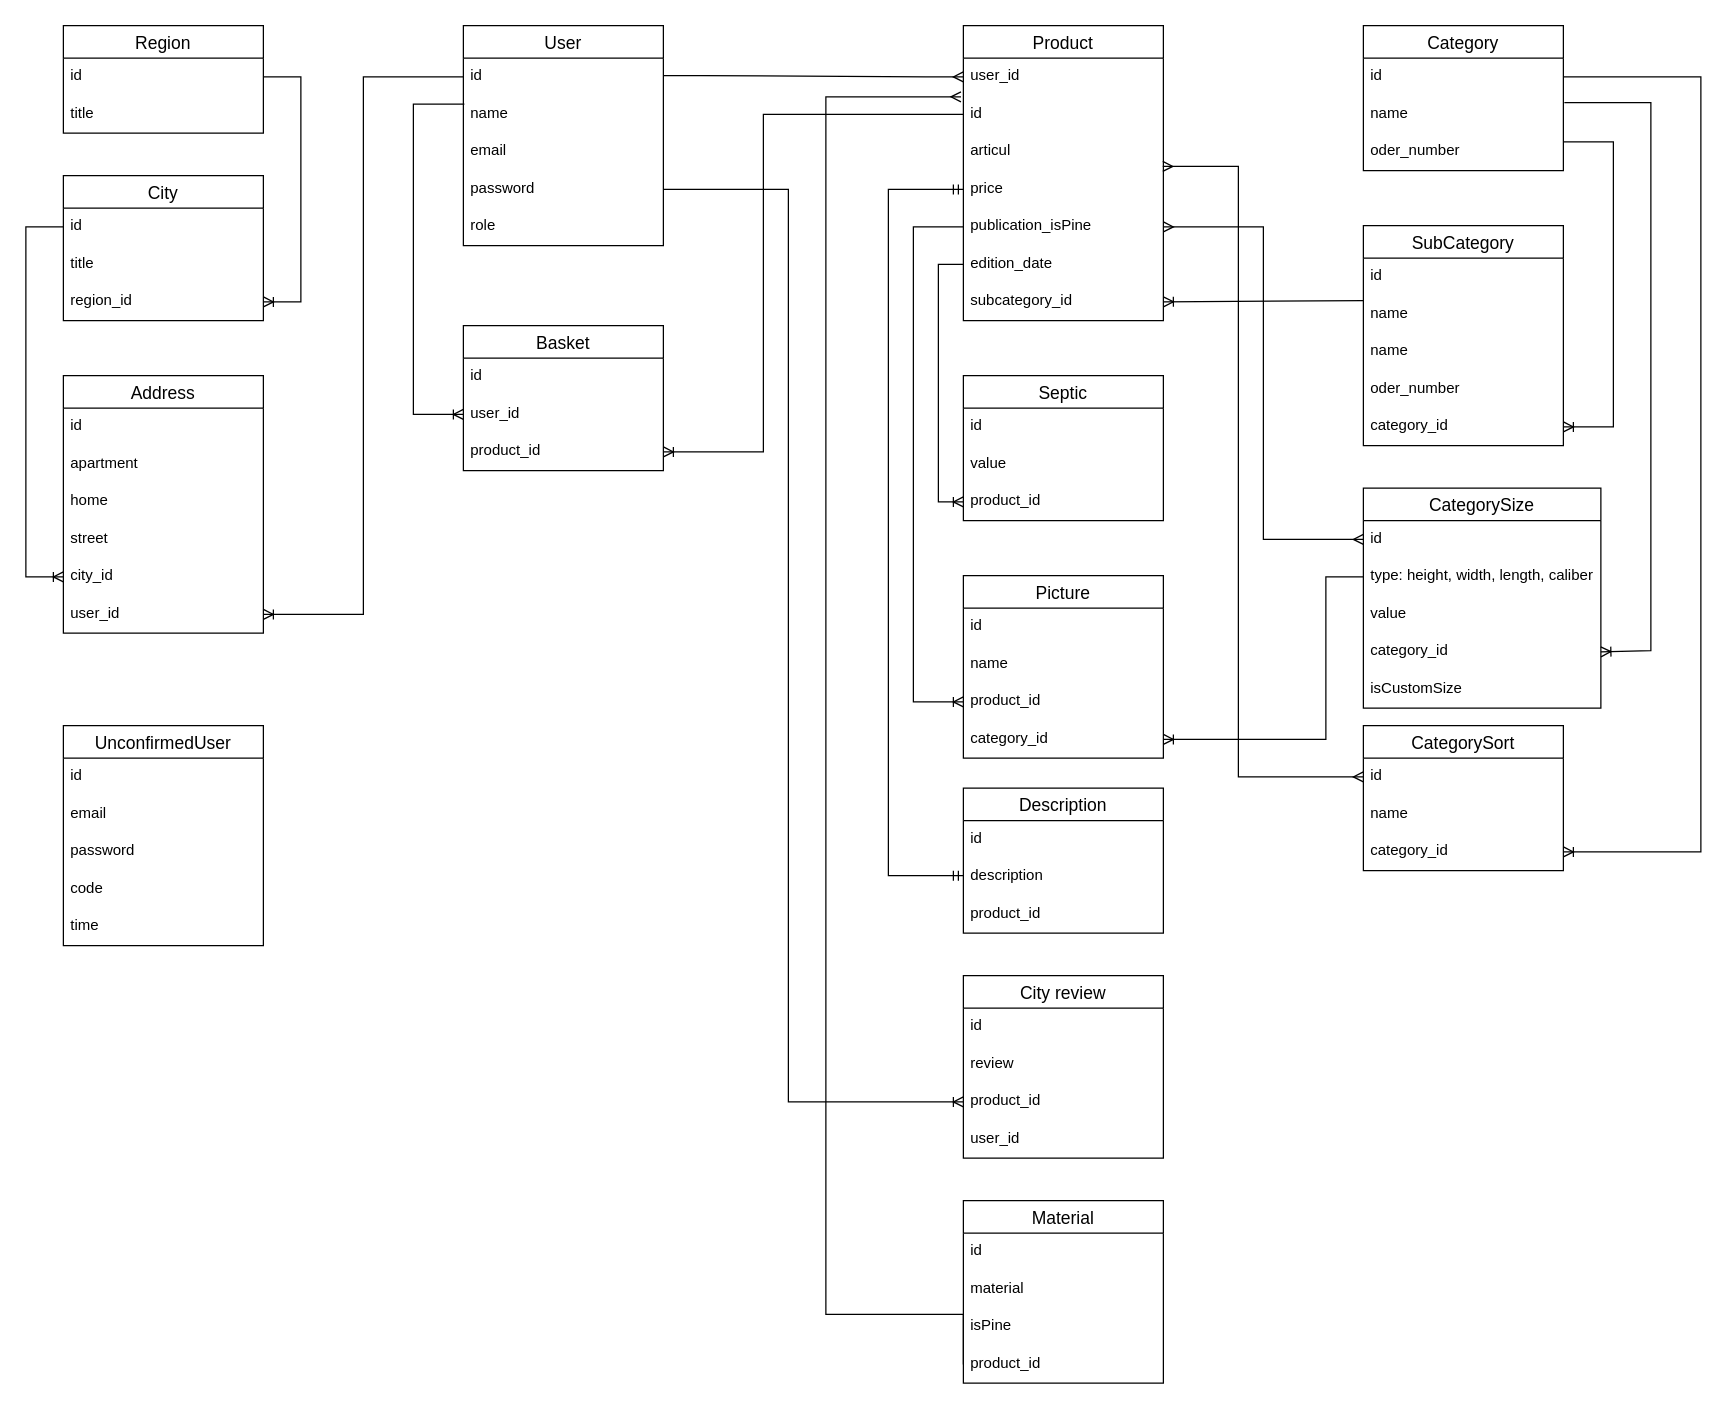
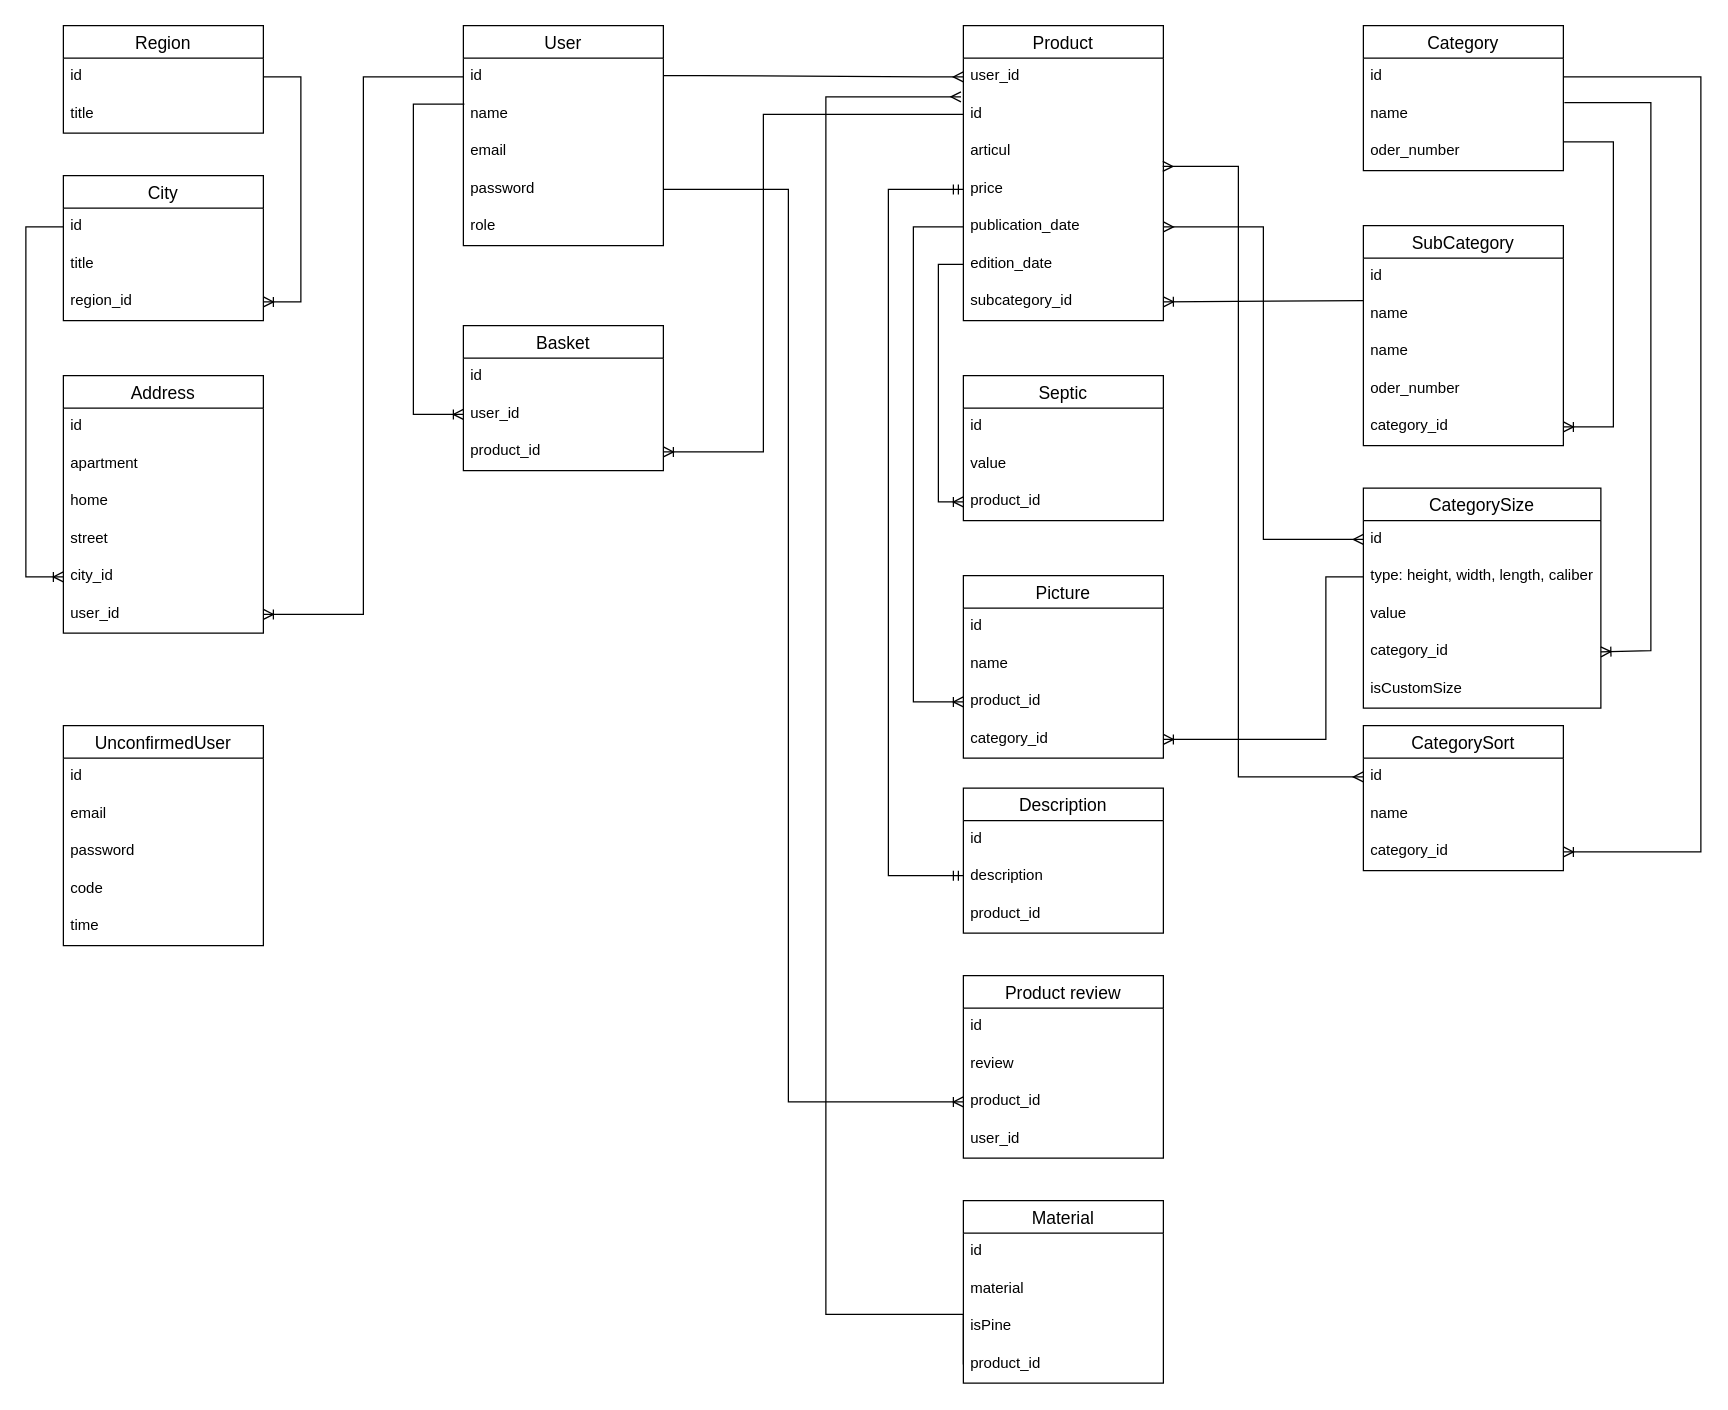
node "publicаtion_isPine": label "publicаtion_isPine" -> "publicаtion_date"
node "City review": label "City review" -> "Product review"
